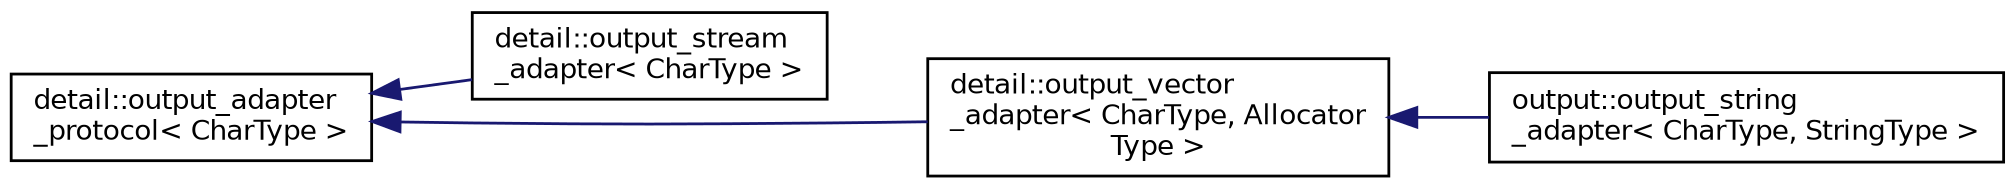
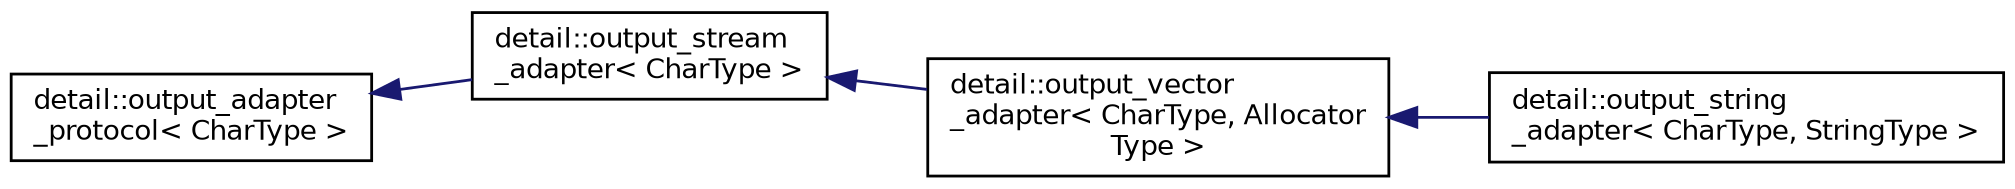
node "output::output_string _adapter< CharType, StringType >": label "output::output_string _adapter< CharType, StringType >" -> "detail::output_string _adapter< CharType, StringType >"
edge "detail::output_vector _adapter< CharType, Allocator Type >" -> "detail::output_adapter _protocol< CharType >": now "detail::output_vector _adapter< CharType, Allocator Type >" -> "detail::output_stream _adapter< CharType >"
